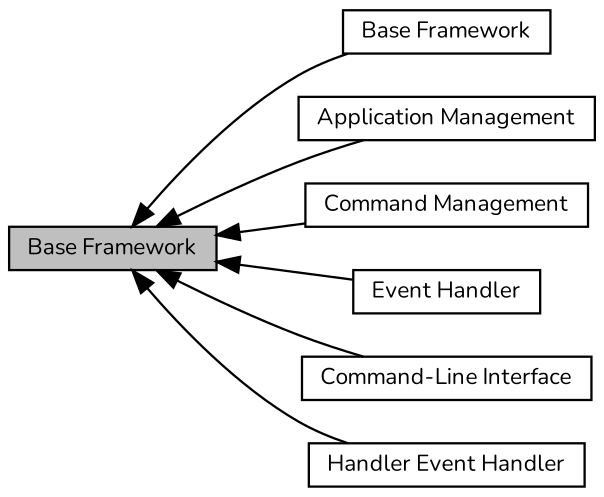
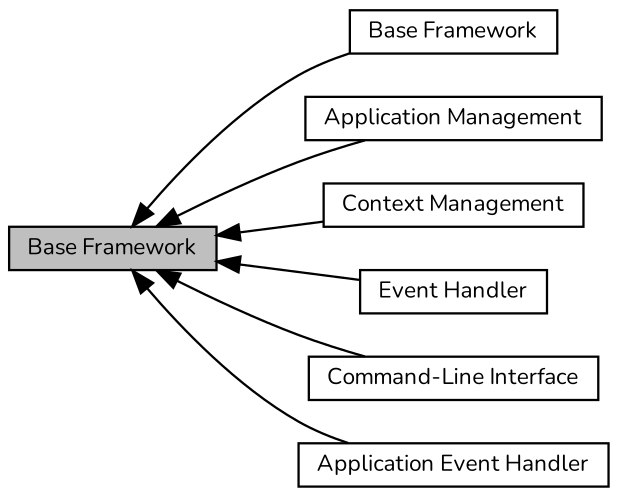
node "Command Management": label "Command Management" -> "Context Management"
node "Handler Event Handler": label "Handler Event Handler" -> "Application Event Handler"
